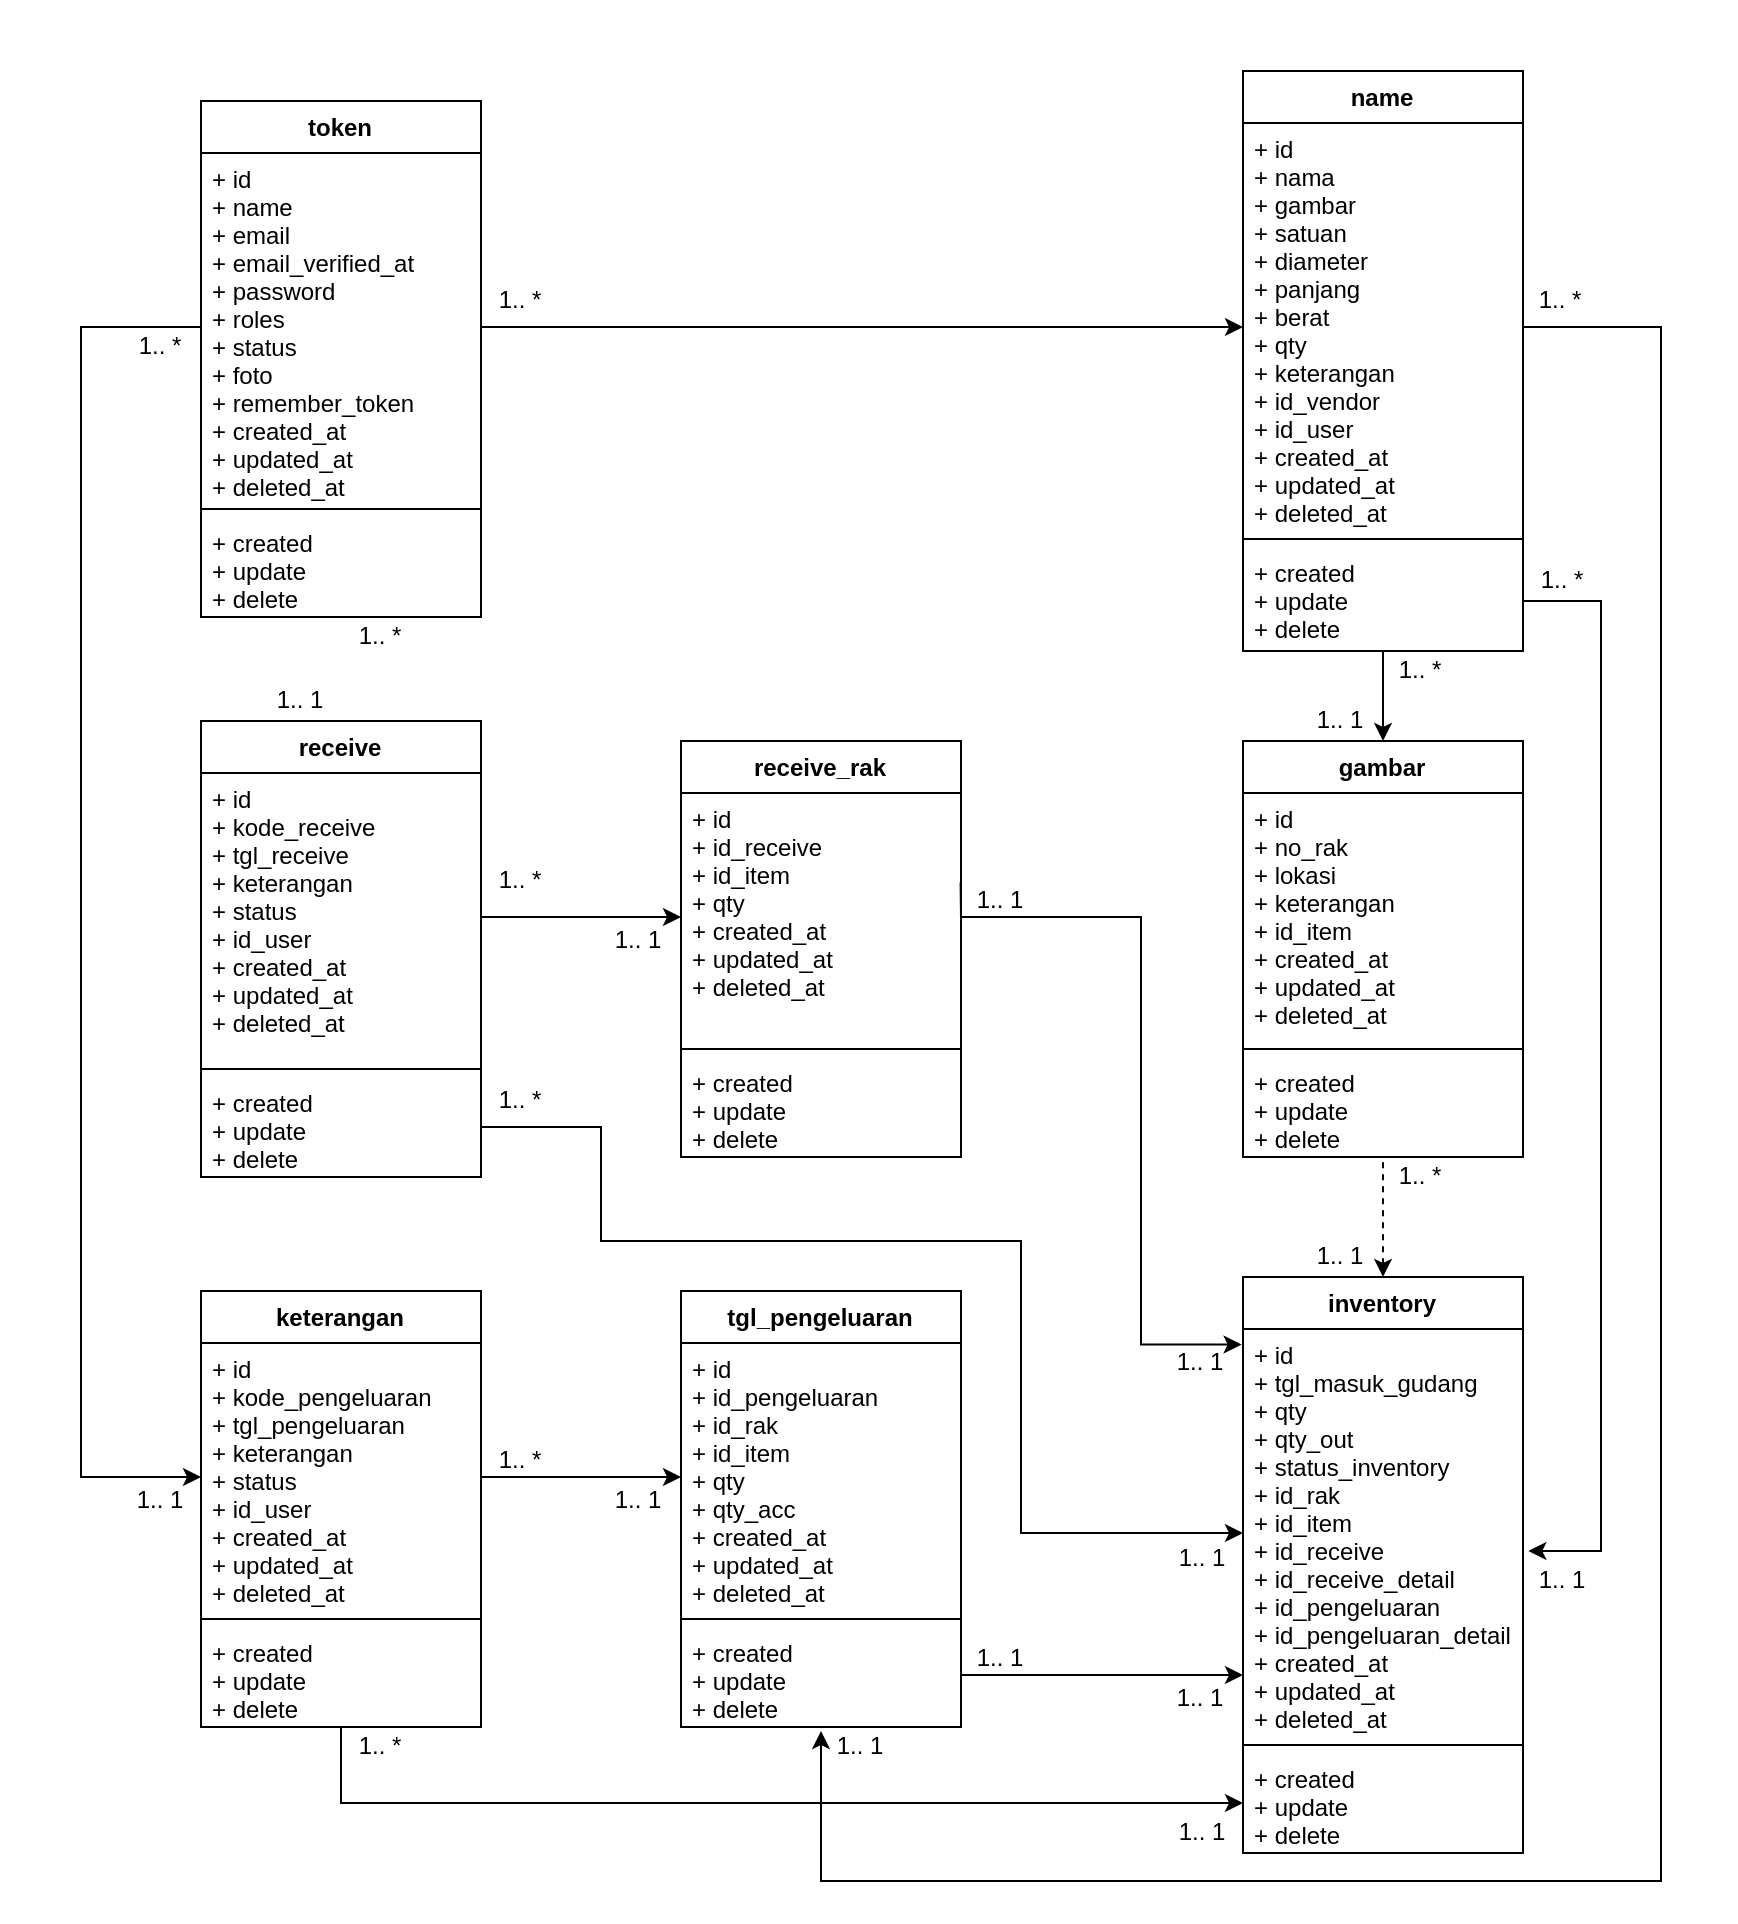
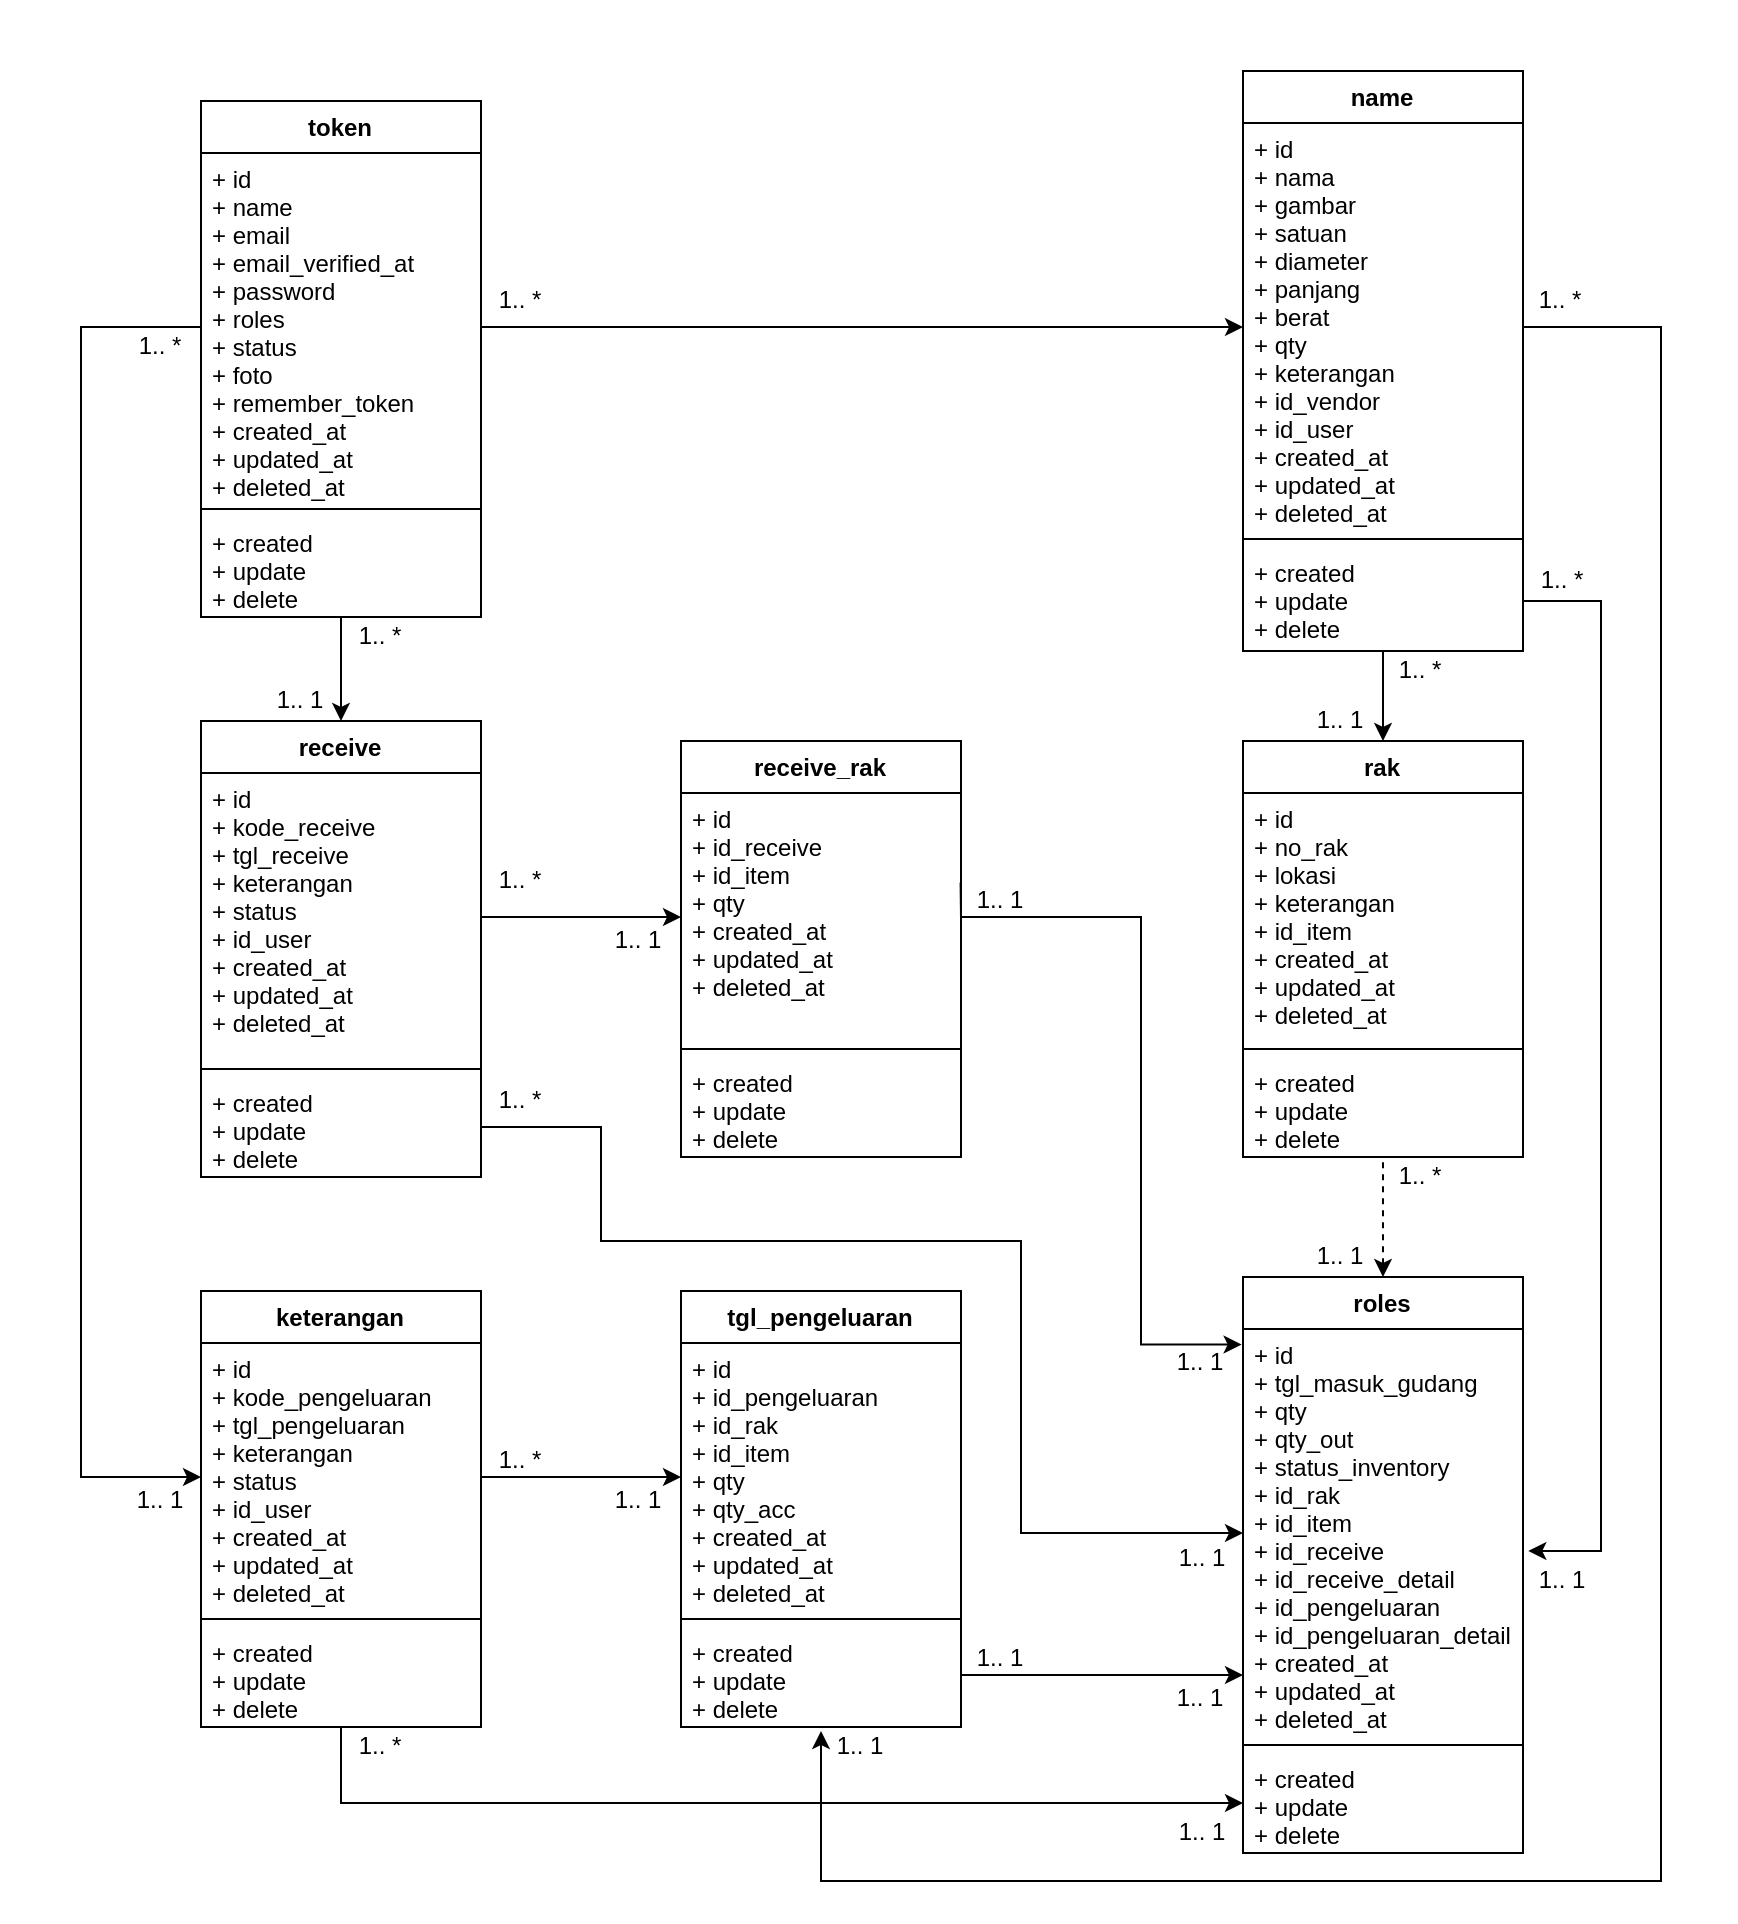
edge "token" -> "receive": added
node "gambar": label "gambar" -> "rak"
node "inventory": label "inventory" -> "roles"
